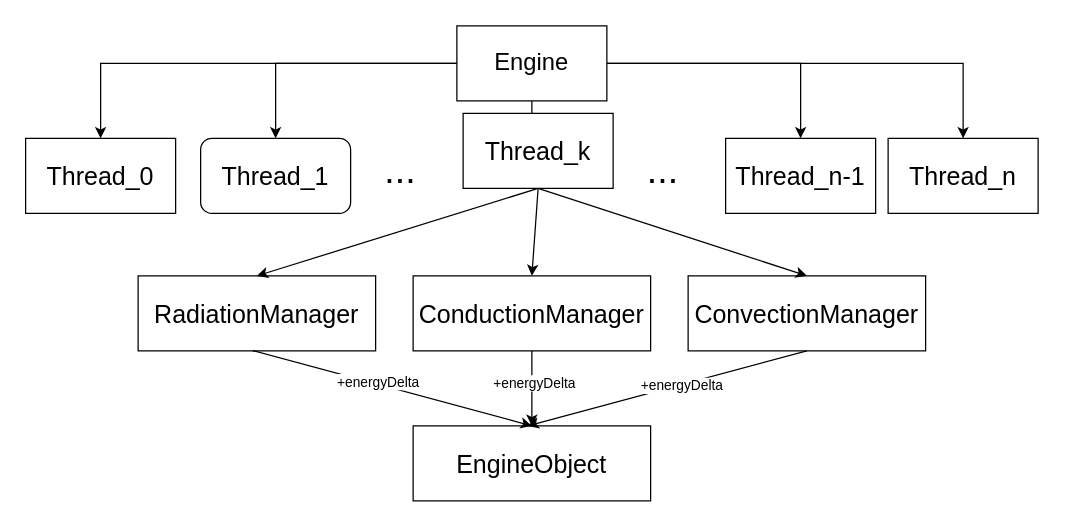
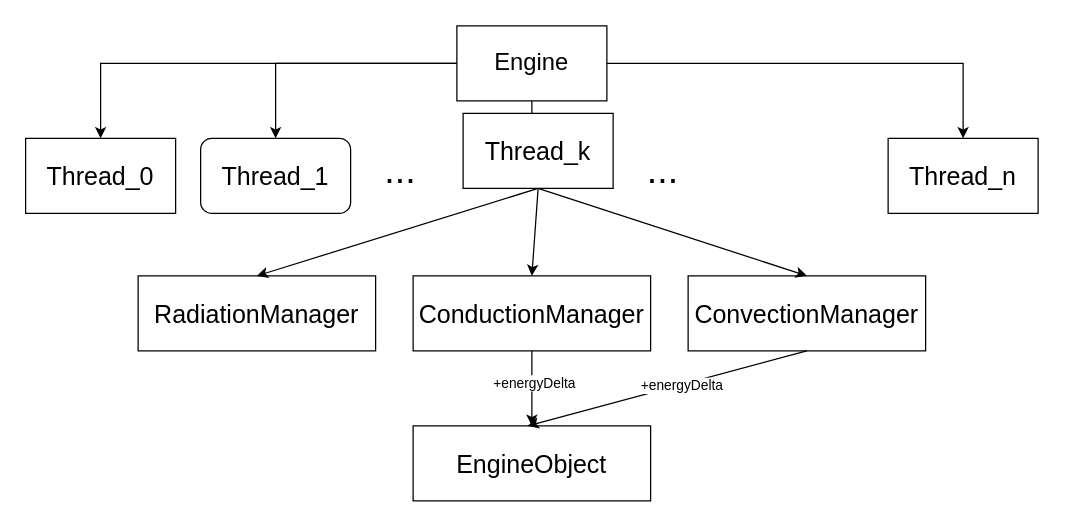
edge "Engine" -> "Thread_n-1": removed
node "Thread_n-1": removed
edge "RadiationManager" -> "EngineObject": removed, label "+energyDelta"
